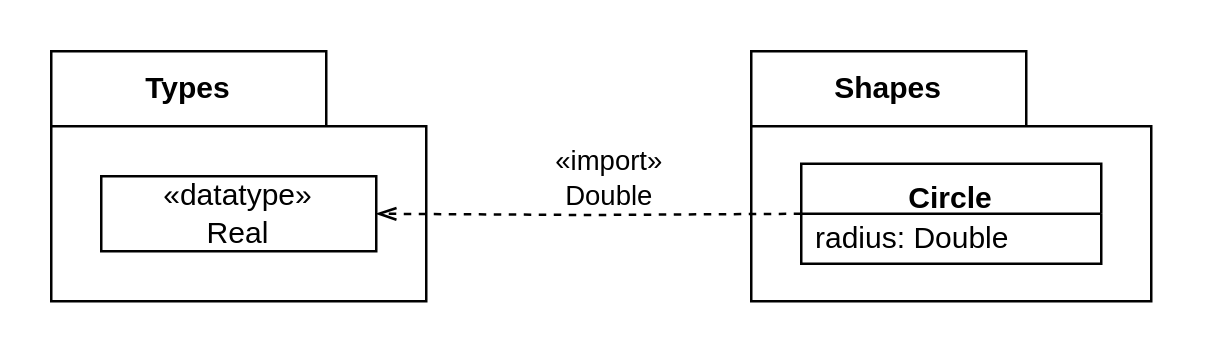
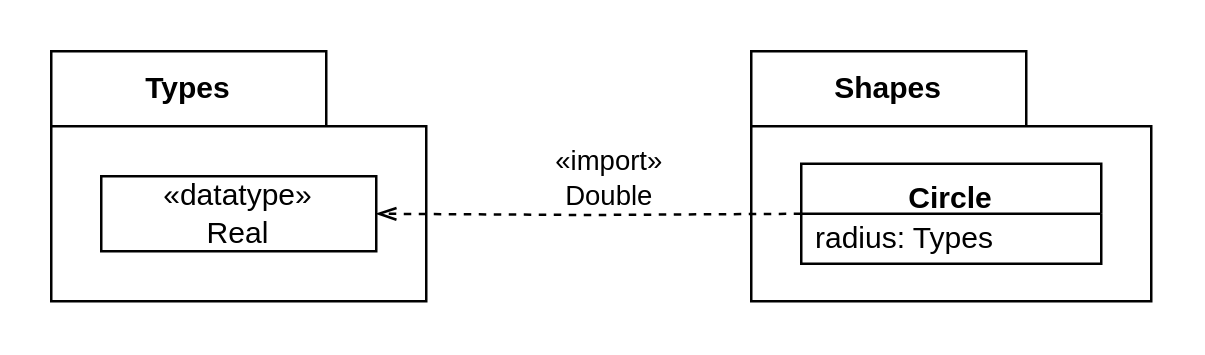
node "radius: Double": label "radius: Double" -> "radius: Types"
